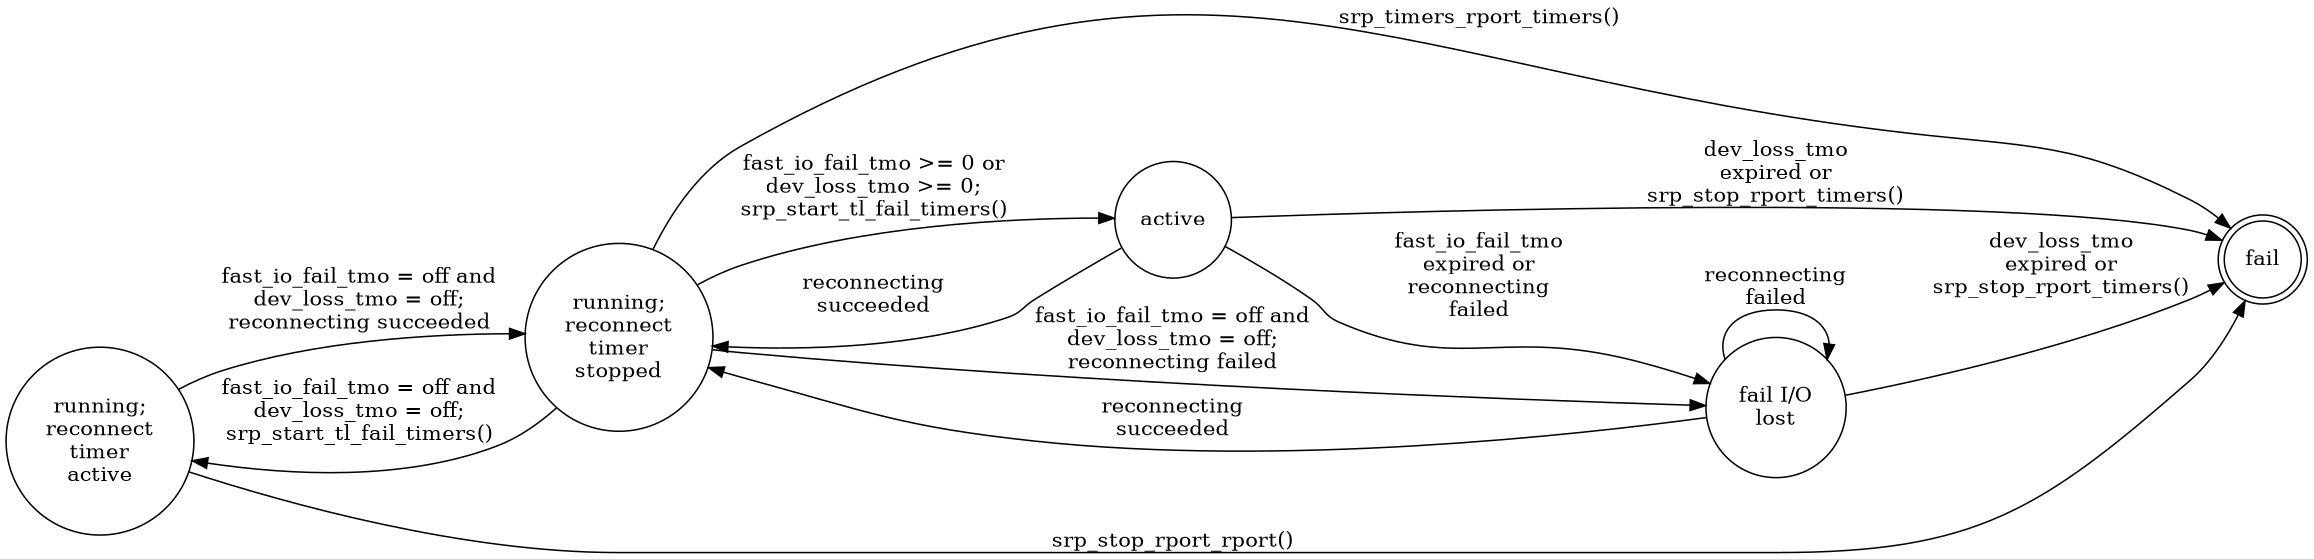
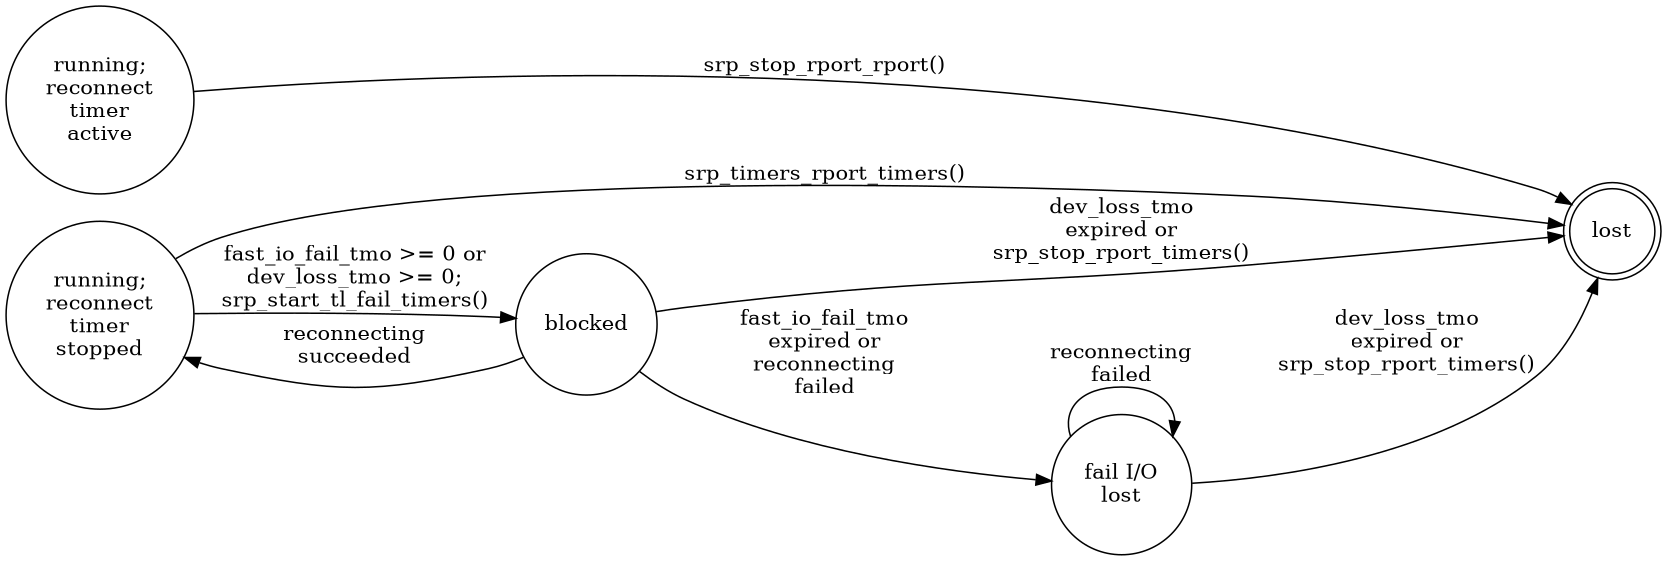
node "active": label "active" -> "blocked"
node "fail": label "fail" -> "lost"
edge "running; reconnect timer active" -> "running; reconnect timer stopped": removed, label "fast_io_fail_tmo = off and dev_loss_tmo = off; reconnecting succeeded"
edge "running; reconnect timer stopped" -> "fail I/O lost": removed, label "fast_io_fail_tmo = off and dev_loss_tmo = off; reconnecting failed"
edge "fail I/O lost" -> "running; reconnect timer stopped": removed, label "reconnecting succeeded"
edge "running; reconnect timer stopped" -> "running; reconnect timer active": removed, label "fast_io_fail_tmo = off and dev_loss_tmo = off; srp_start_tl_fail_timers()"
